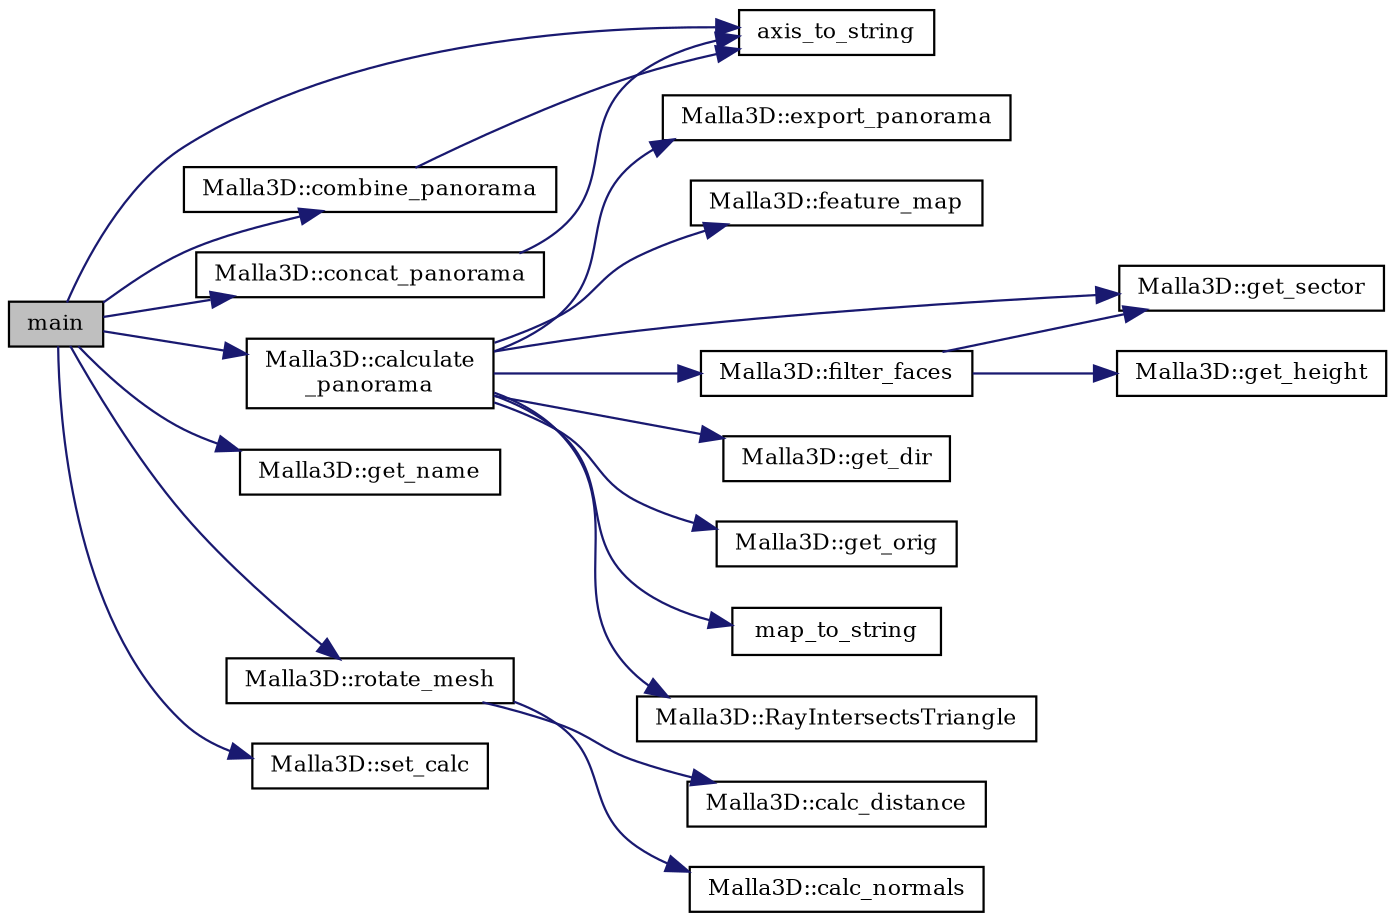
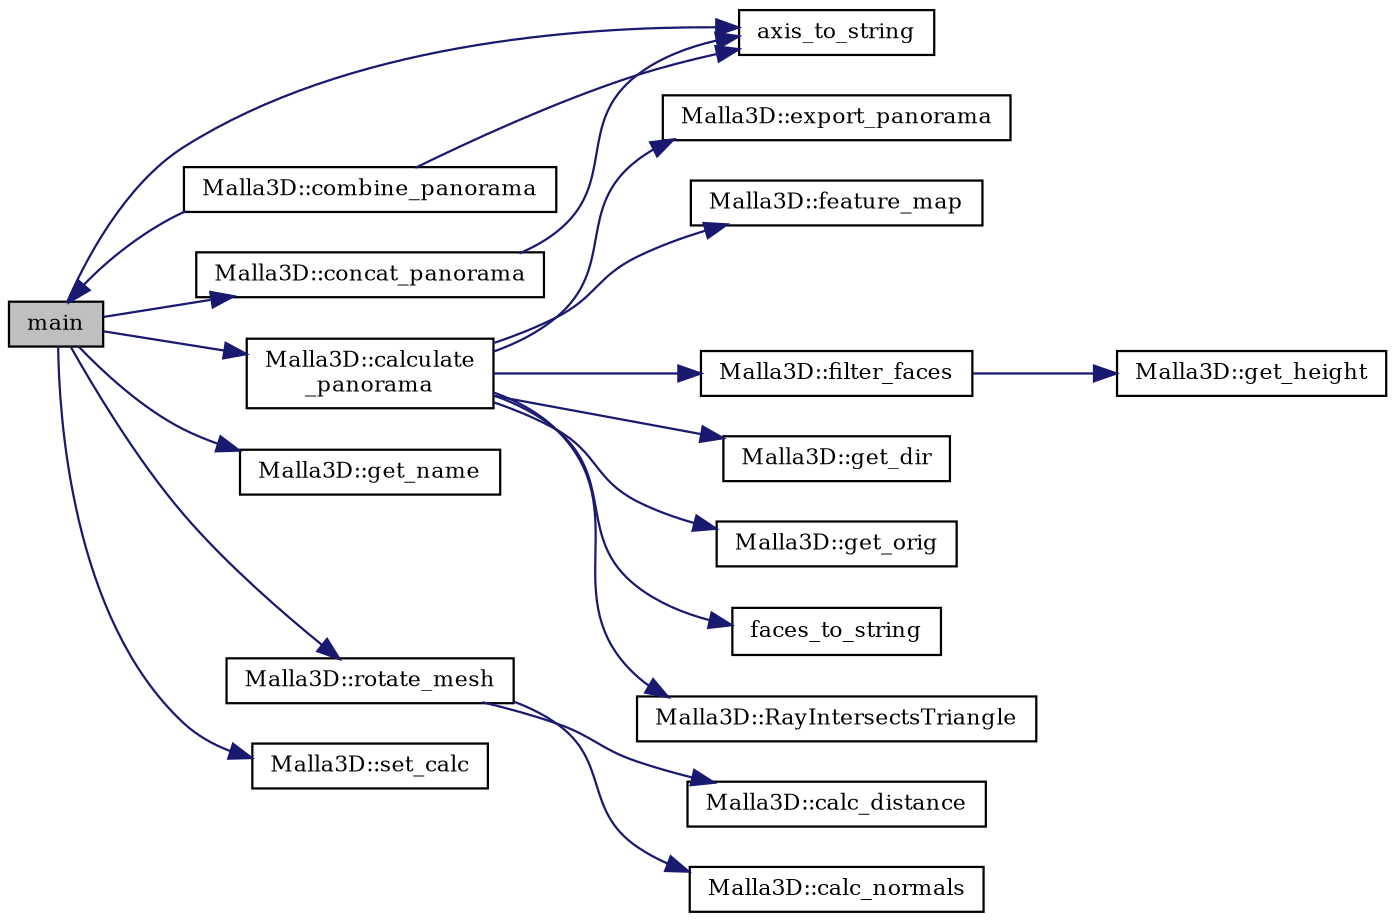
edge "main" -> "Malla3D::combine_panorama": reversed
node "Malla3D::get_sector": removed
node "map_to_string": label "map_to_string" -> "faces_to_string"
